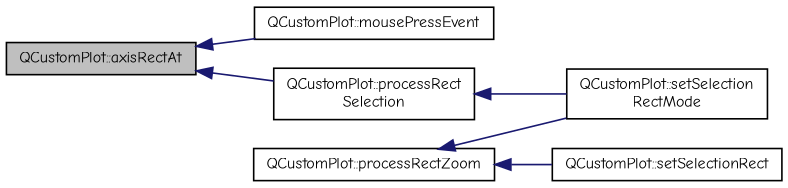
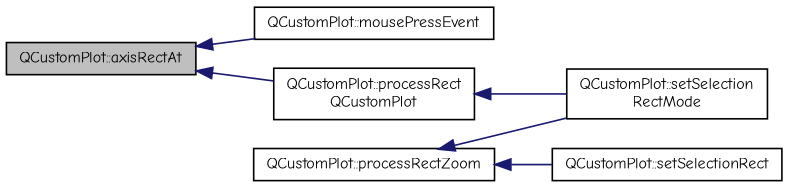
node "QCustomPlot::processRect Selection": label "QCustomPlot::processRect Selection" -> "QCustomPlot::processRect QCustomPlot"
